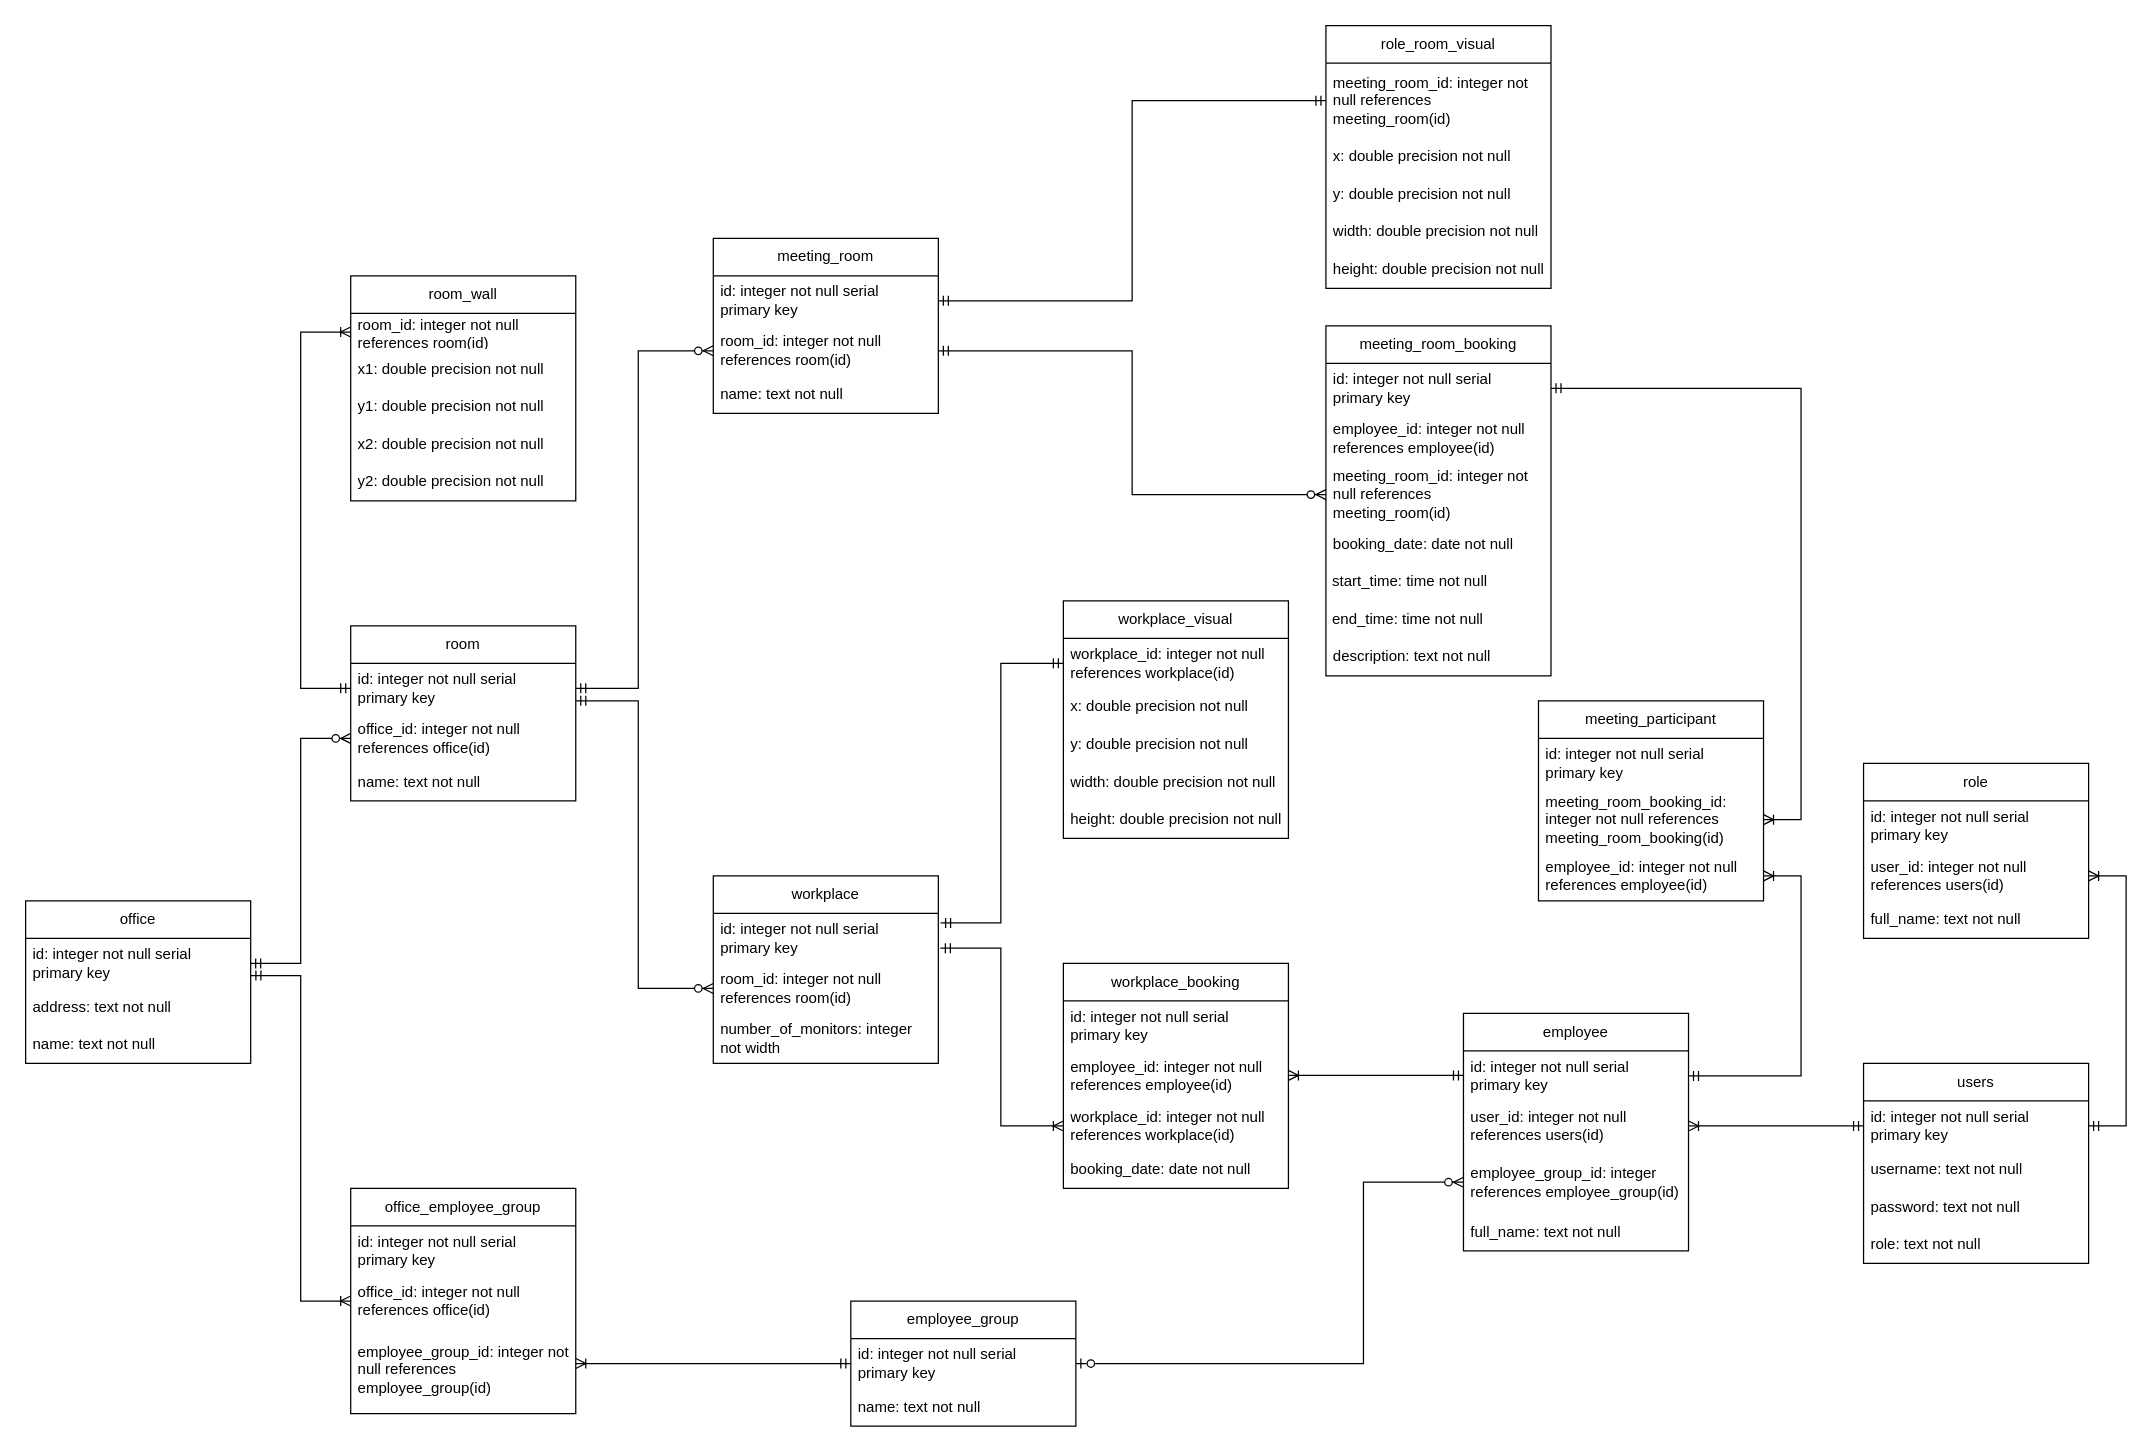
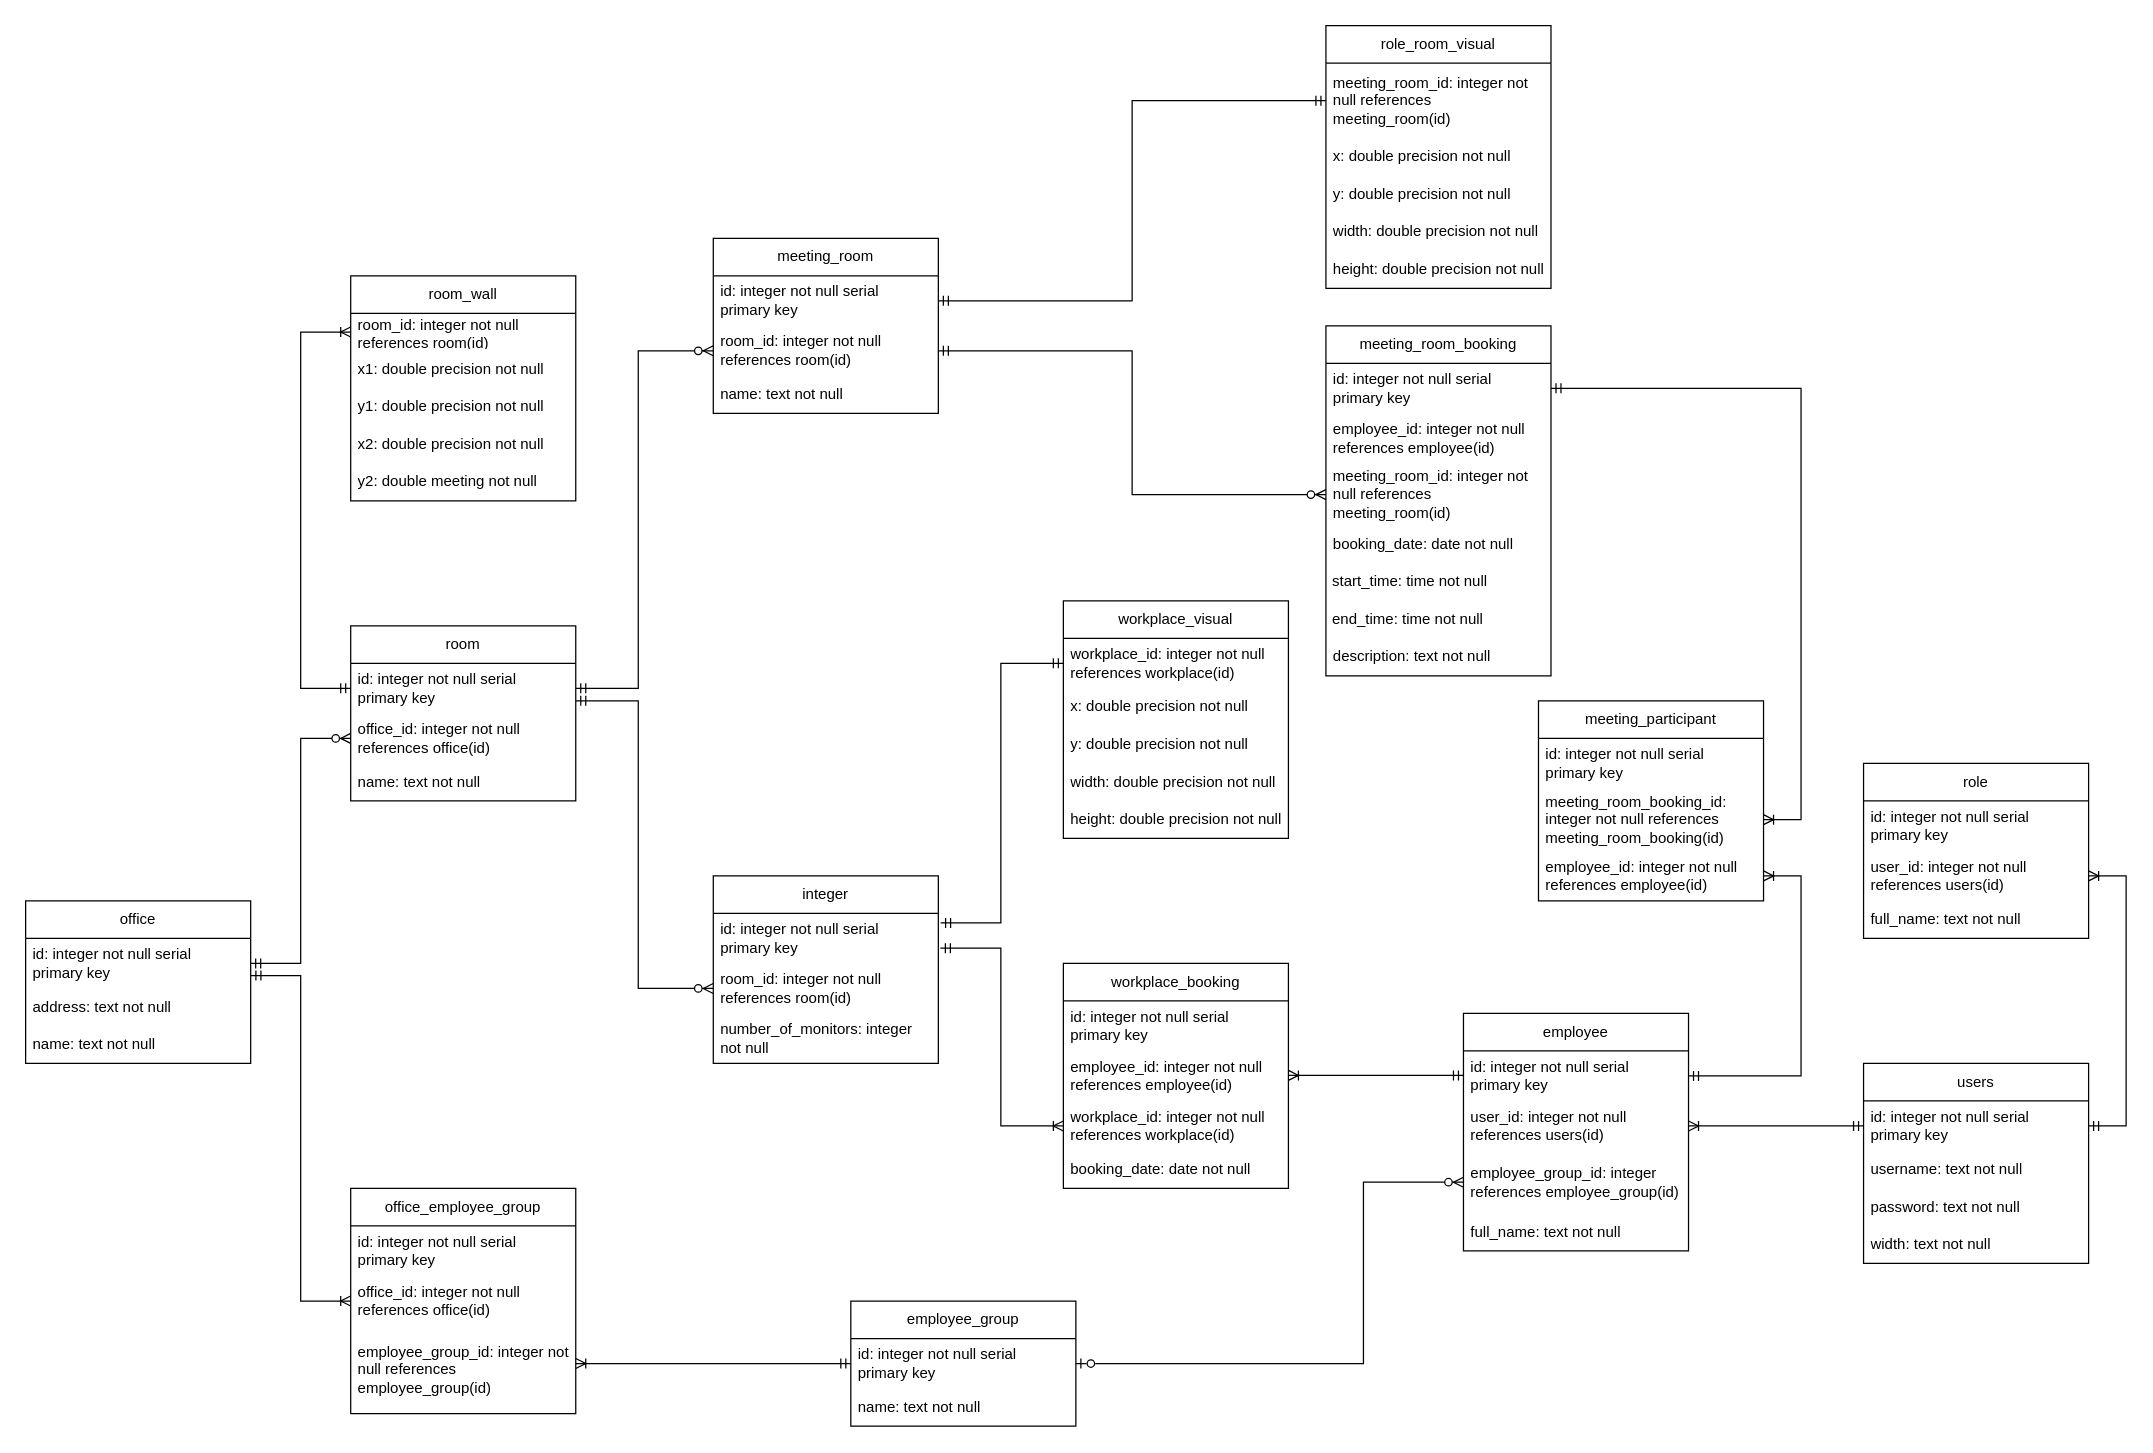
node "y2: double precision not null": label "y2: double precision not null" -> "y2: double meeting not null"
node "workplace": label "workplace" -> "integer"
node "number_of_monitors: integer not width": label "number_of_monitors: integer not width" -> "number_of_monitors: integer not null"
node "role: text not null": label "role: text not null" -> "width: text not null"
